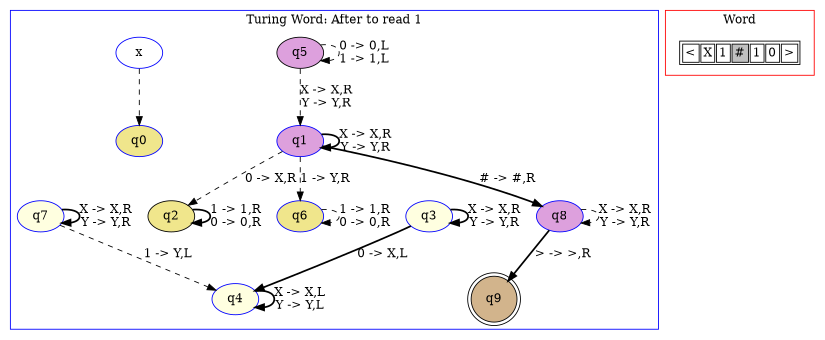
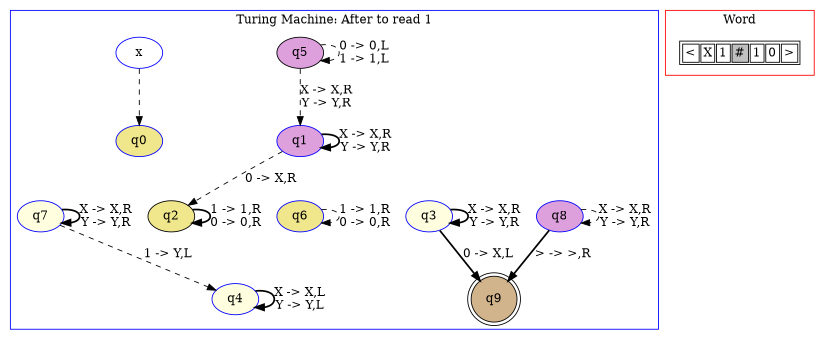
cluster "Turing Word: After to read 1": label "Turing Word: After to read 1" -> "Turing Machine: After to read 1"
edge "q1" -> "q8": removed, label "# -> #,R"
edge "q1" -> "q6": removed, label "1 -> Y,R"
edge "q3" -> "q4": now "q3" -> "q9"
